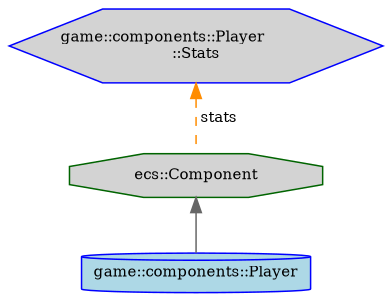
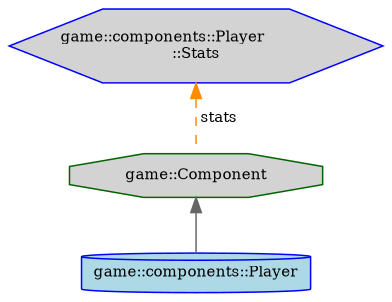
node "ecs::Component": label "ecs::Component" -> "game::Component"
